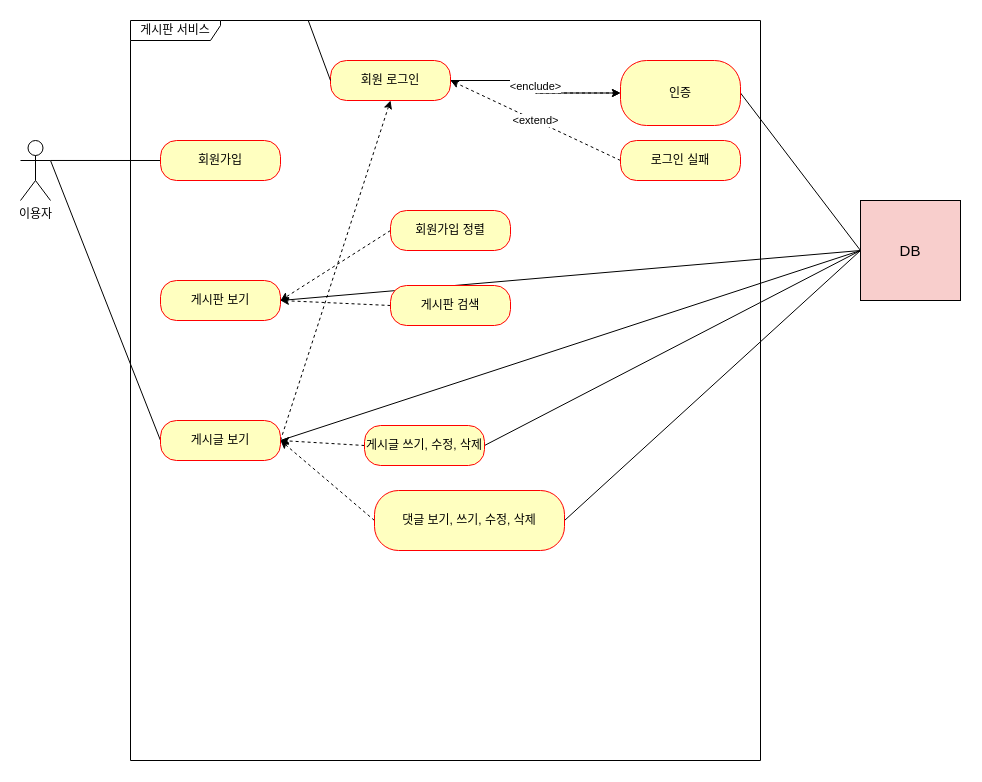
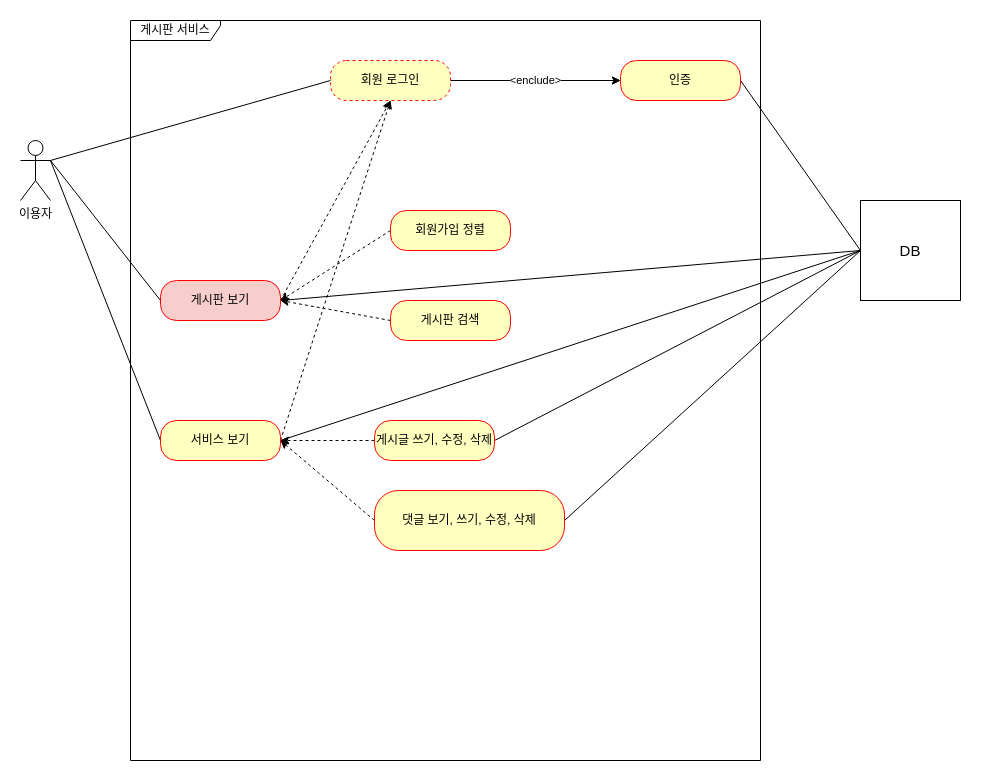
edge "회원 로그인" -- "게시판 서비스": now "회원 로그인" -- "이용자"
node "회원 로그인": style solid -> dashed
node "인증": size 120x65 -> 120x40
edge "로그인 실패" -> "회원 로그인": removed, label "<extend>"
edge "회원가입" -- "이용자": removed
node "회원가입": removed
node "로그인 실패": removed
edge "게시판 보기" -> "회원 로그인": added
edge "이용자" -- "게시판 보기": added
node "DB": fillcolor #f8cecc -> #ffffff
node "게시판 보기": fillcolor #ffffc0 -> #f8cecc
node "게시판 검색": moved (451, 306) -> (451, 321)
node "게시글 보기": label "게시글 보기" -> "서비스 보기"
node "게시글 쓰기, 수정, 삭제": moved (425, 446) -> (435, 441)
